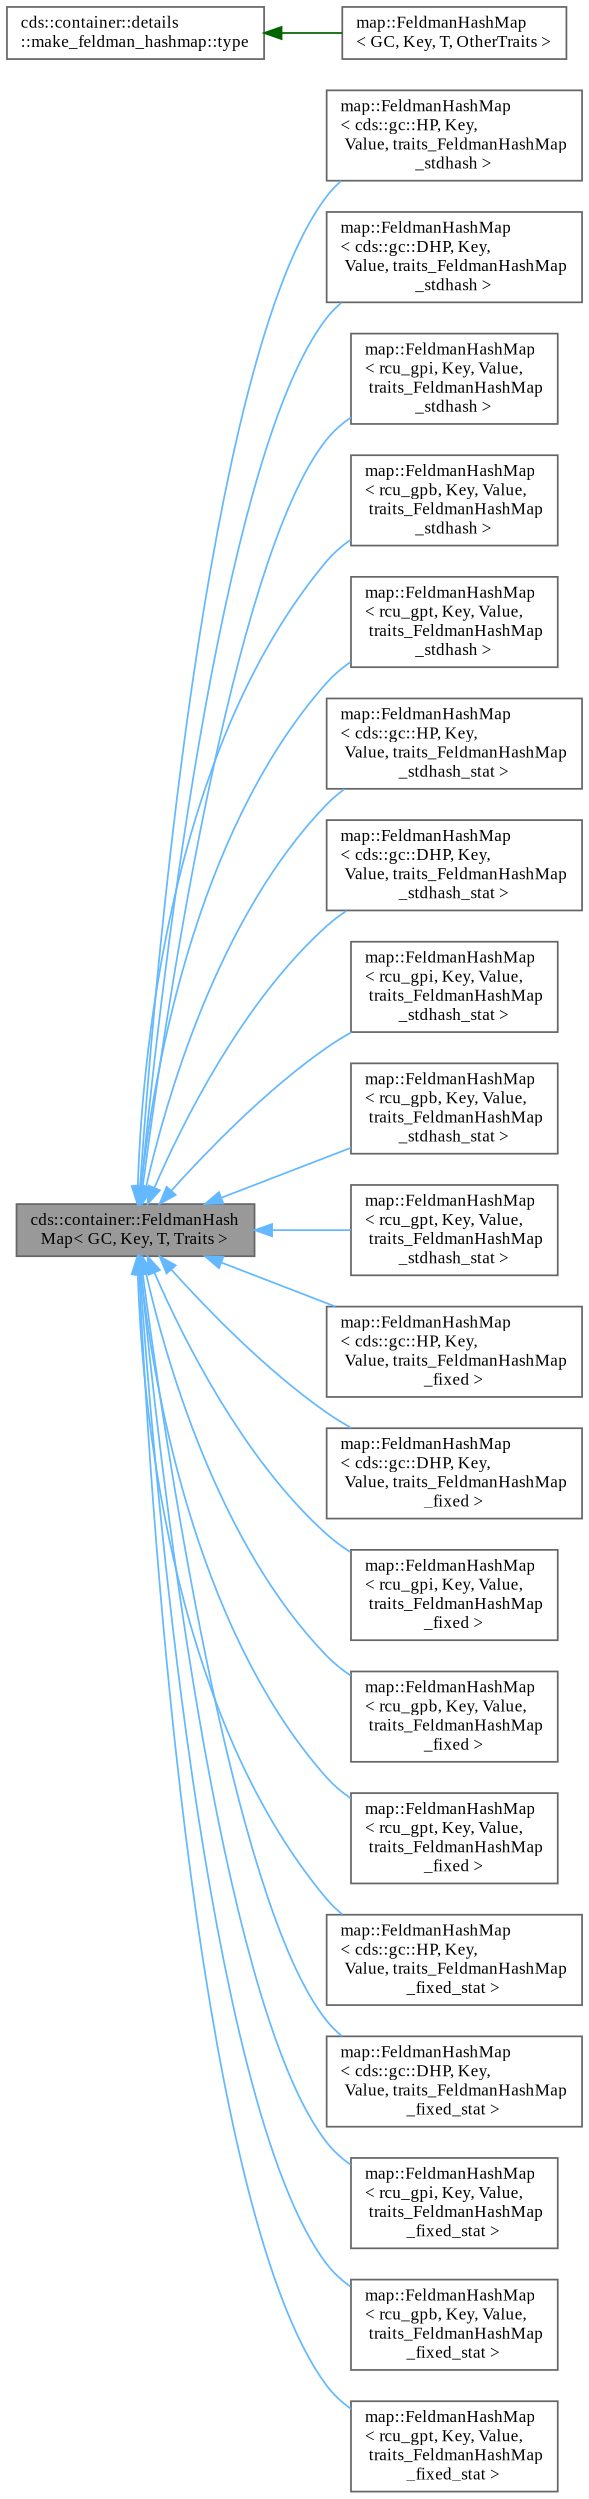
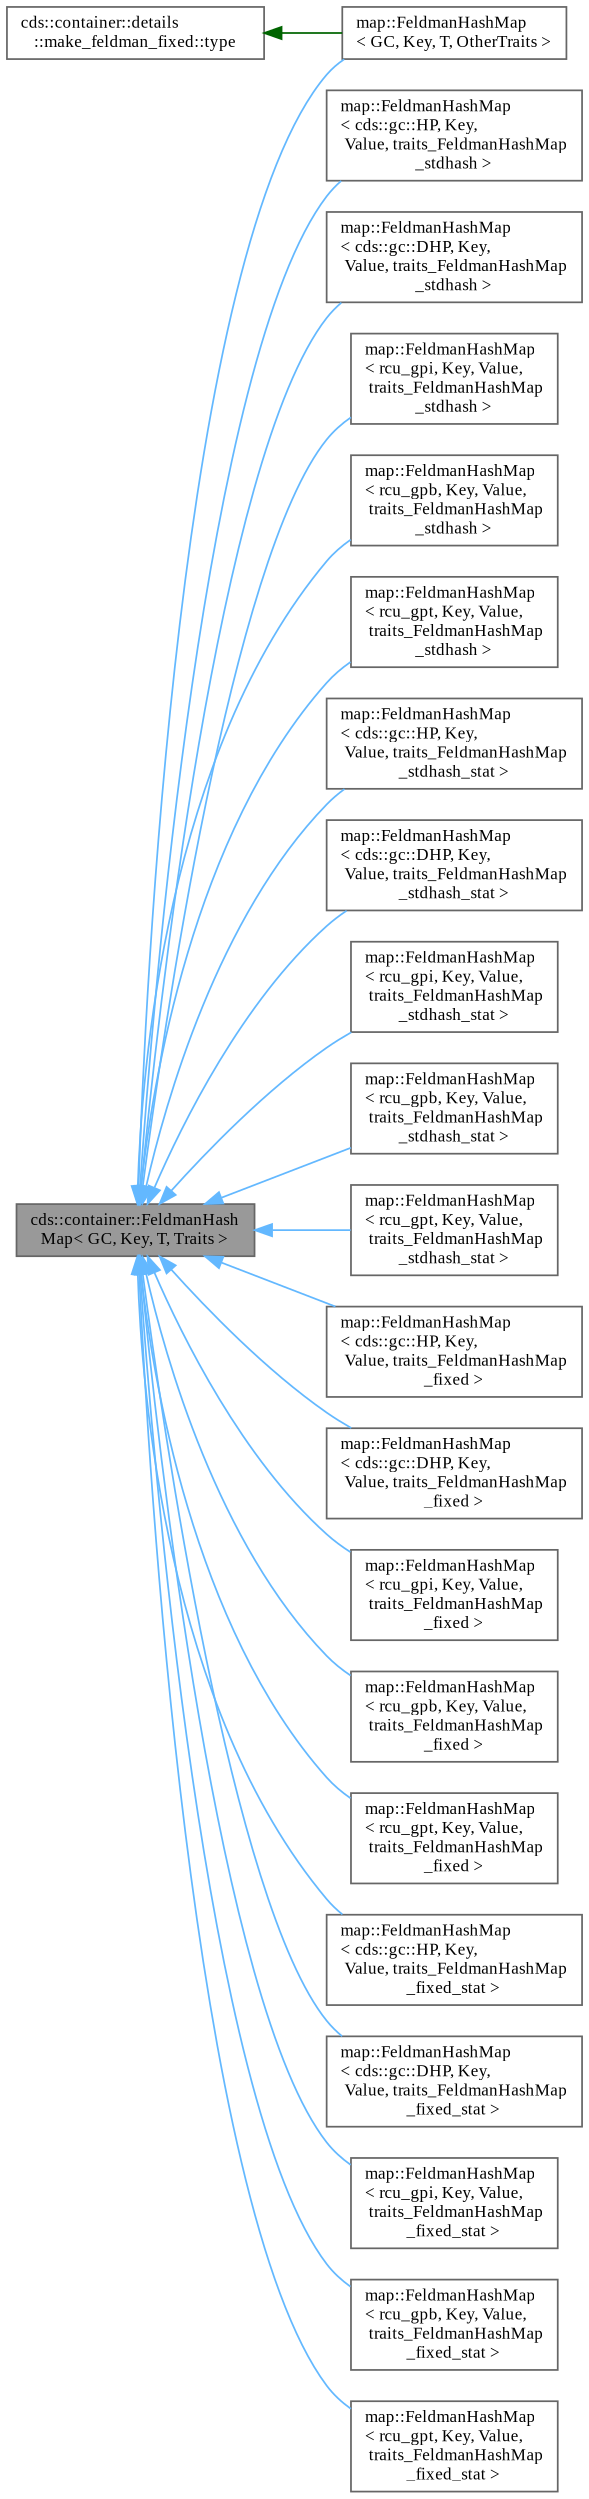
node "cds::container::details ::make_feldman_hashmap::type": label "cds::container::details ::make_feldman_hashmap::type" -> "cds::container::details ::make_feldman_fixed::type"
edge "map::FeldmanHashMap < GC, Key, T, OtherTraits >" -> "cds::container::FeldmanHash Map< GC, Key, T, Traits >": added
